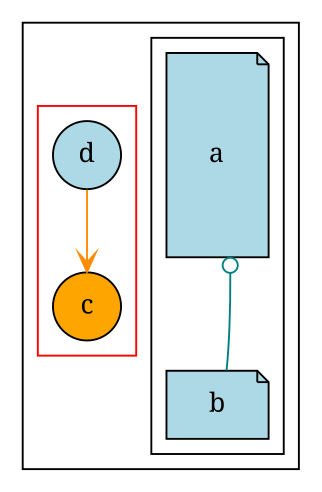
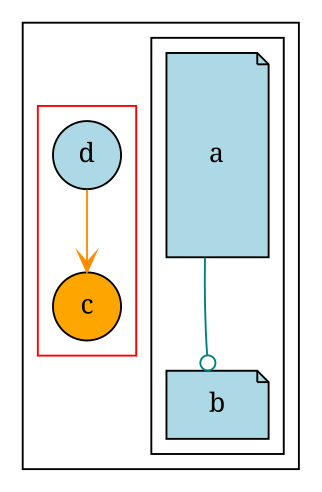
edge "b" -> "a": reversed
